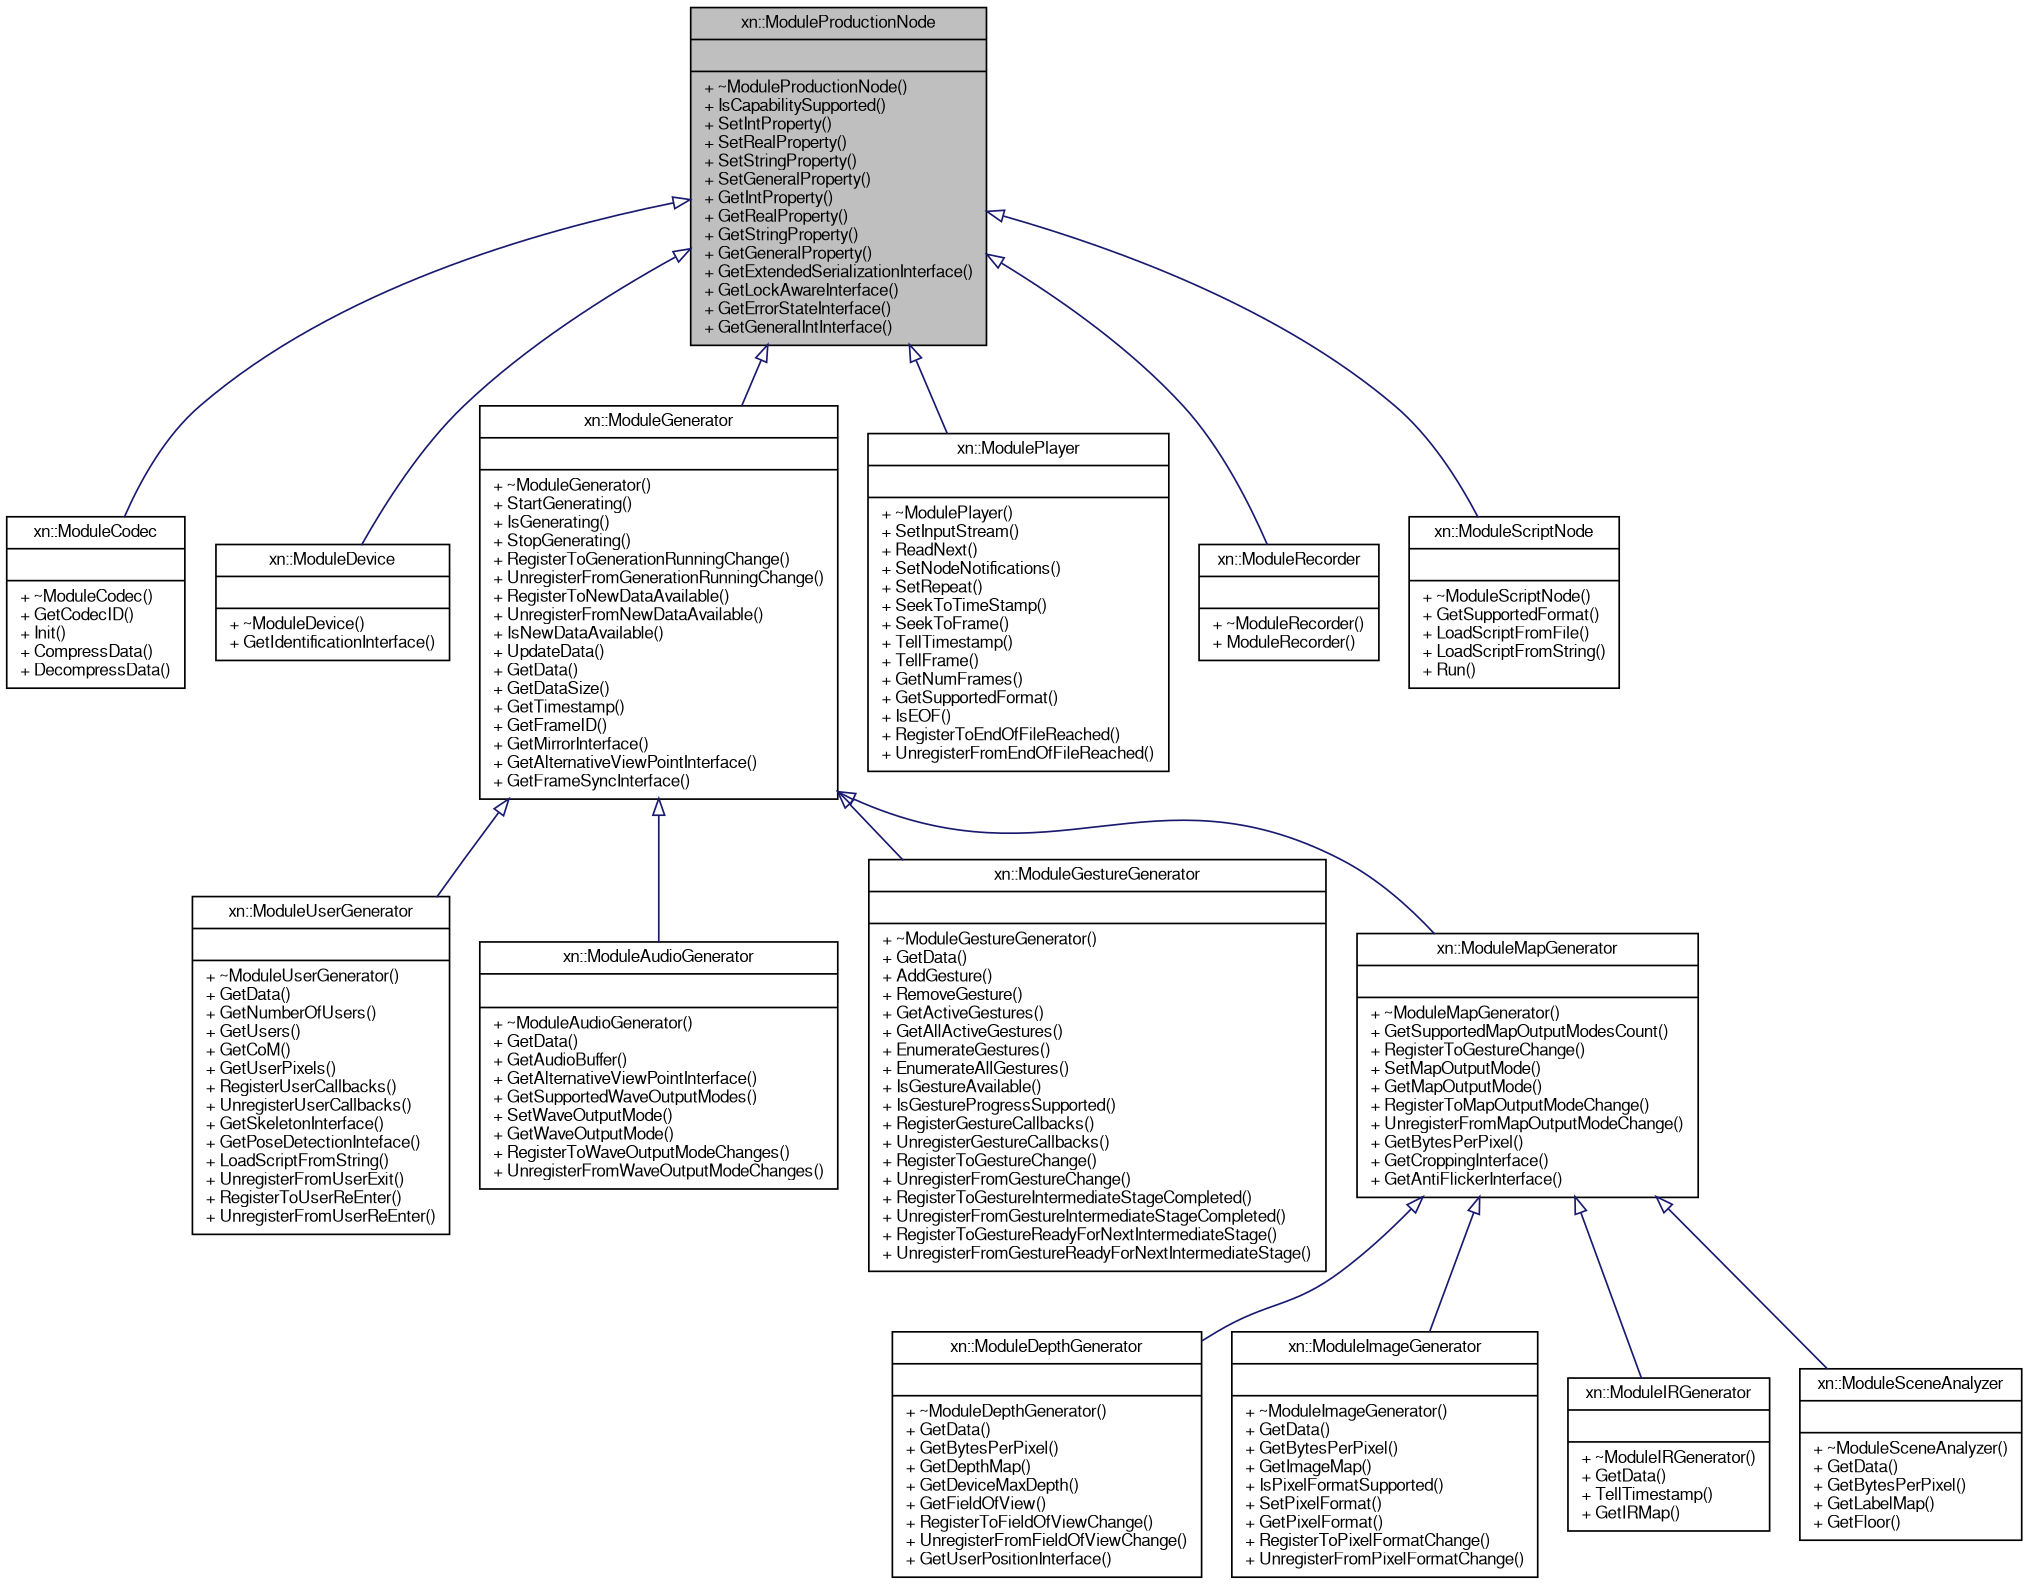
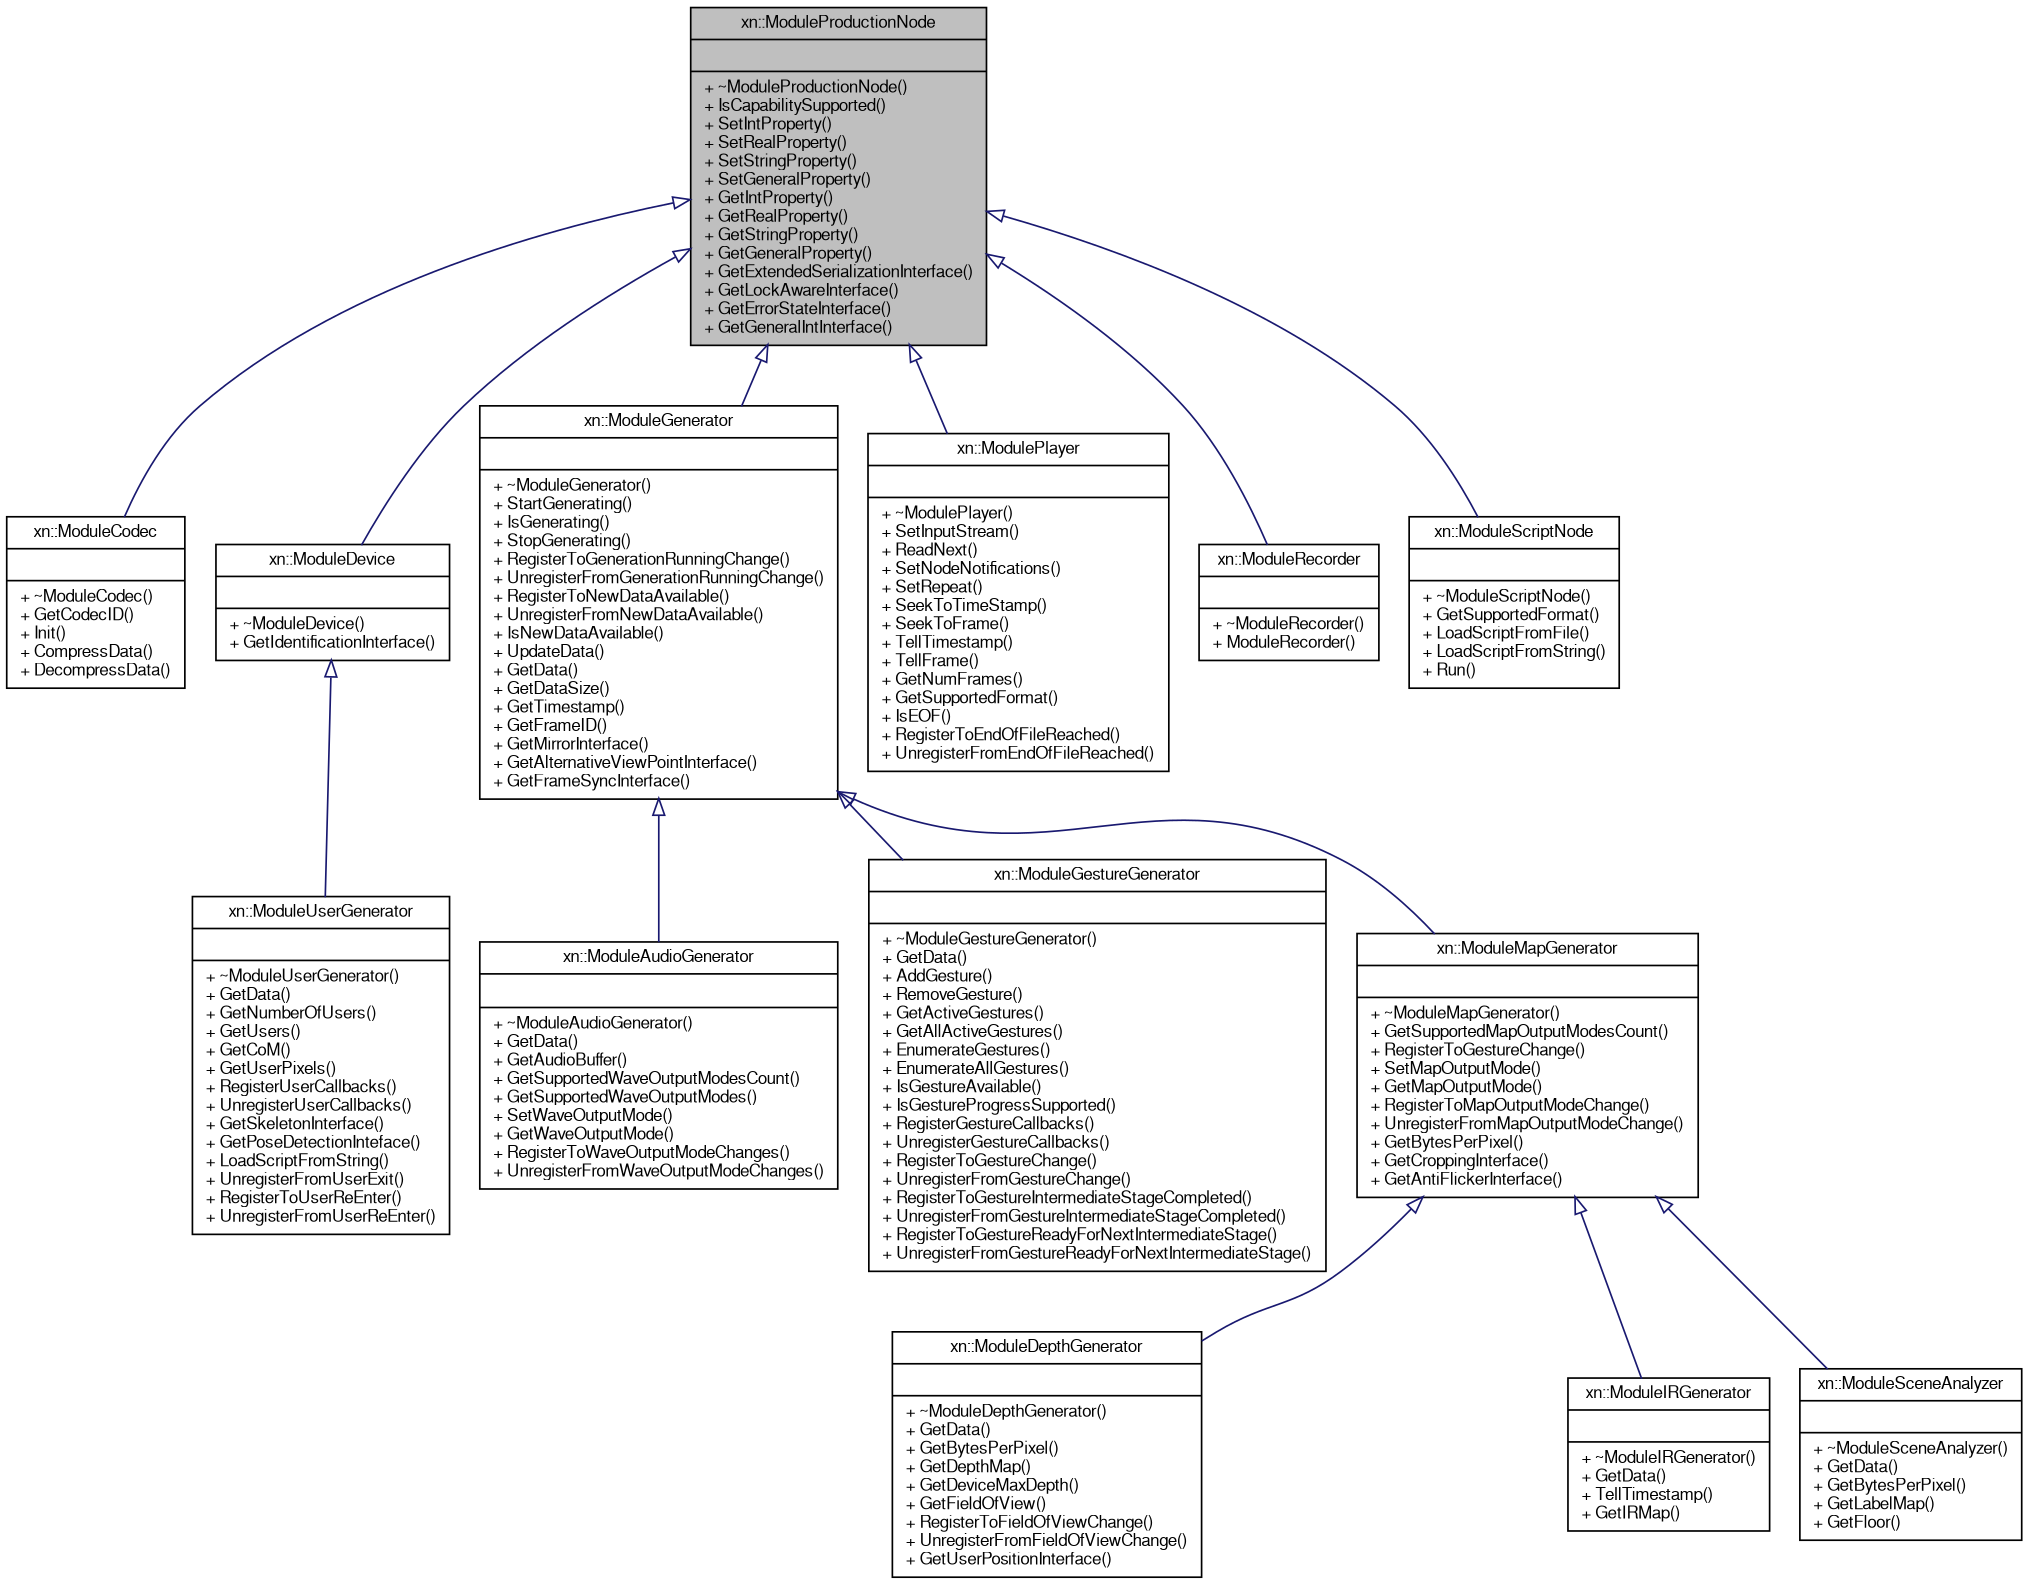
edge "xn::ModuleUserGenerator" -> "xn::ModuleGenerator": now "xn::ModuleUserGenerator" -> "xn::ModuleDevice"
node "xn::ModuleAudioGenerator": text "+ GetAlternativeViewPointInterface()" -> "+ GetSupportedWaveOutputModesCount()"
node "xn::ModuleImageGenerator": removed
